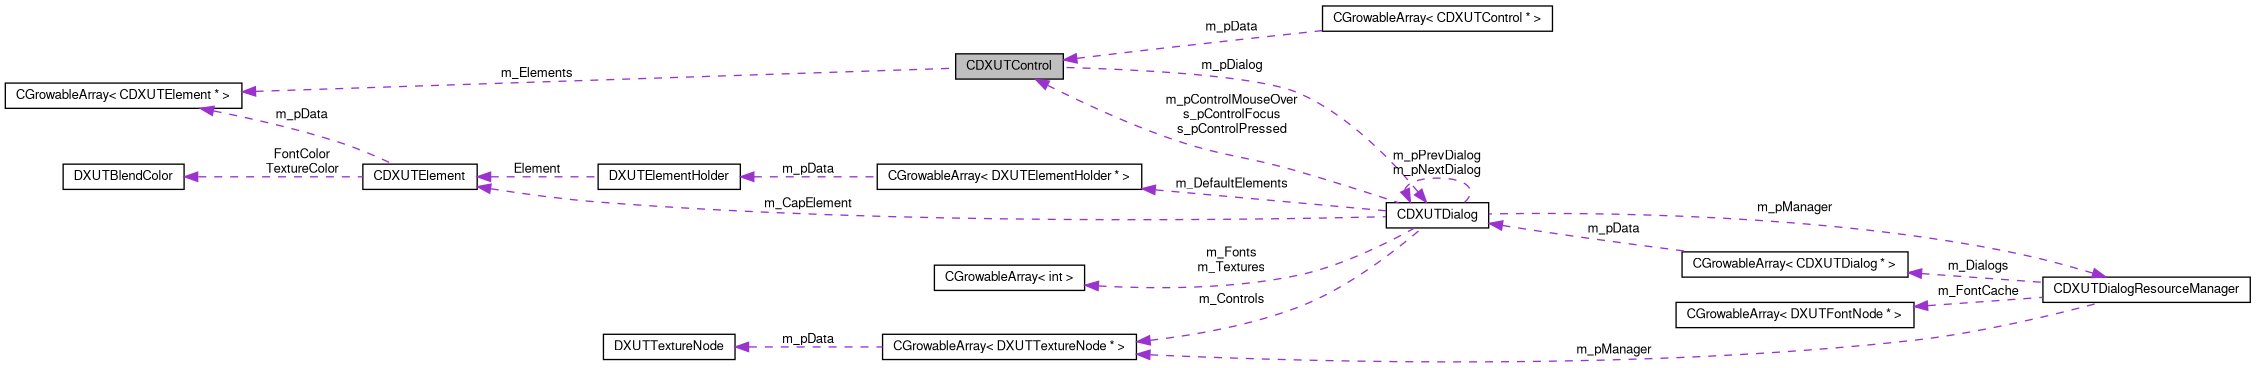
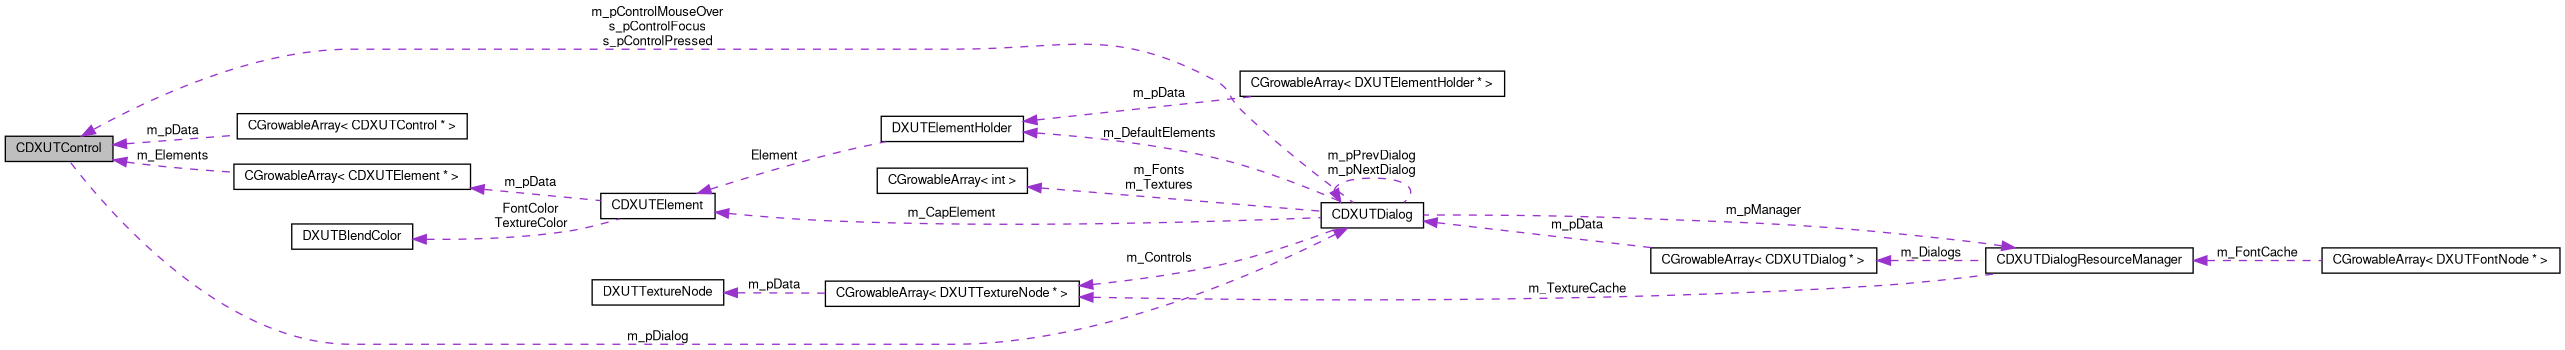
edge "CDXUTControl" -> "CGrowableArray< CDXUTElement * >": reversed
edge "CDXUTDialog" -> "CGrowableArray< DXUTElementHolder * >": now "CDXUTDialog" -> "DXUTElementHolder"
edge "CDXUTDialogResourceManager" -> "CGrowableArray< DXUTFontNode * >": reversed
edge "CDXUTDialogResourceManager" -> "CGrowableArray< DXUTTextureNode * >": label "m_pManager" -> "m_TextureCache"
